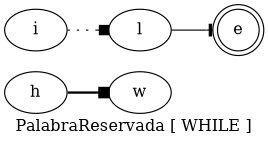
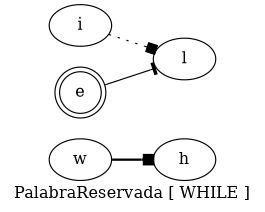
edge "l" -> "e": reversed
edge "h" -> "w": reversed
